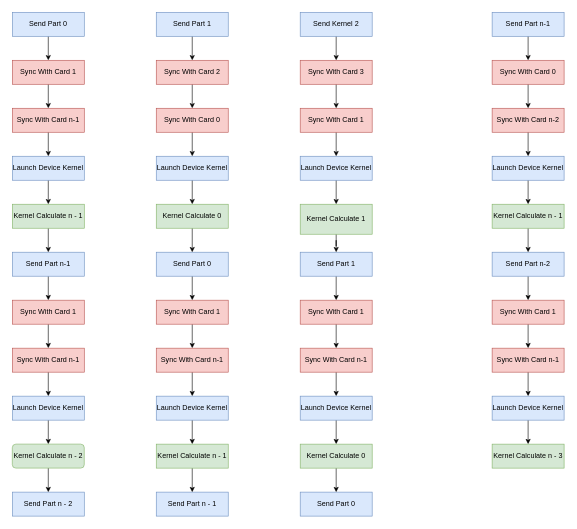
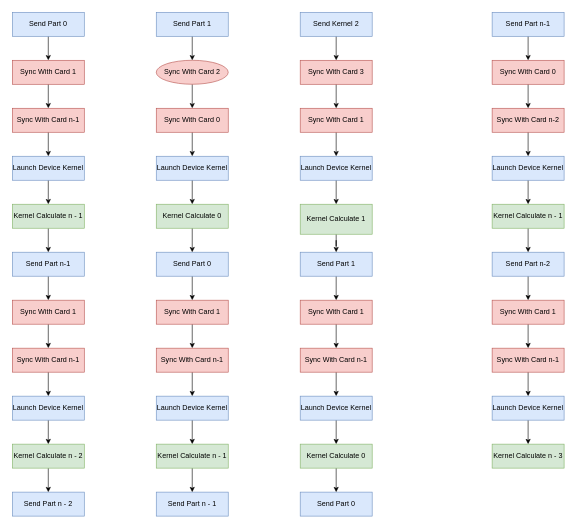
node "Sync With Card 2": shape rectangle -> ellipse
node "Kernel Calculate n - 2": shape rounded rectangle -> rectangle
